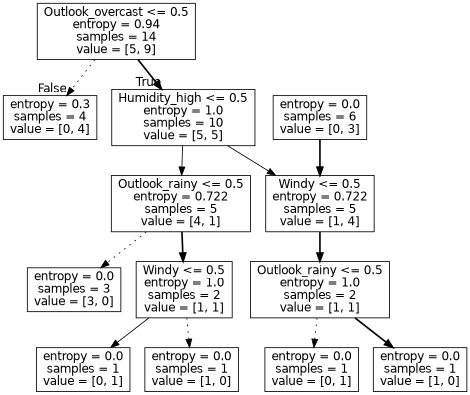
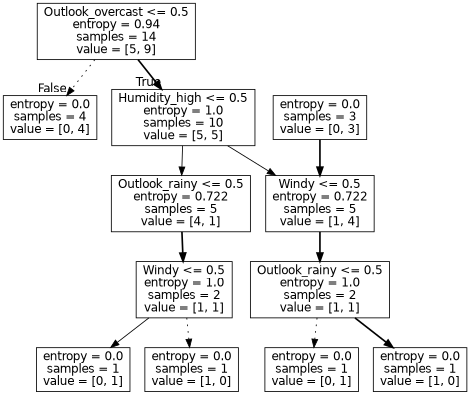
node "entropy = 0.3 samples = 4 value = [0, 4]": label "entropy = 0.3 samples = 4 value = [0, 4]" -> "entropy = 0.0 samples = 4 value = [0, 4]"
node "entropy = 0.0 samples = 6 value = [0, 3]": label "entropy = 0.0 samples = 6 value = [0, 3]" -> "entropy = 0.0 samples = 3 value = [0, 3]"
node "entropy = 0.0 samples = 3 value = [3, 0]": removed
